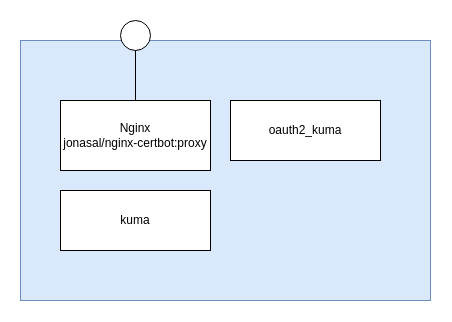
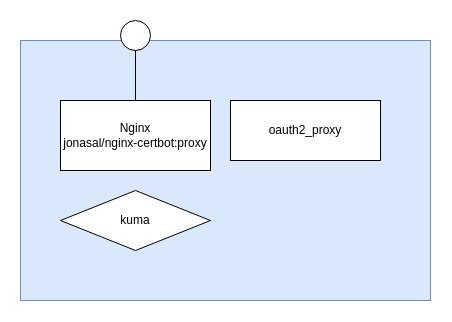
node "oauth2_kuma": label "oauth2_kuma" -> "oauth2_proxy"
node "kuma": shape rectangle -> diamond
